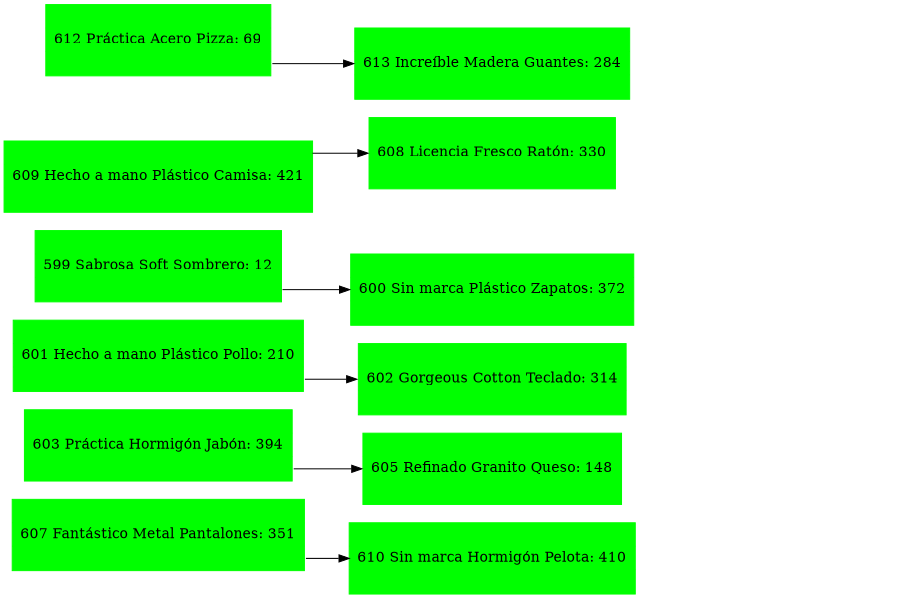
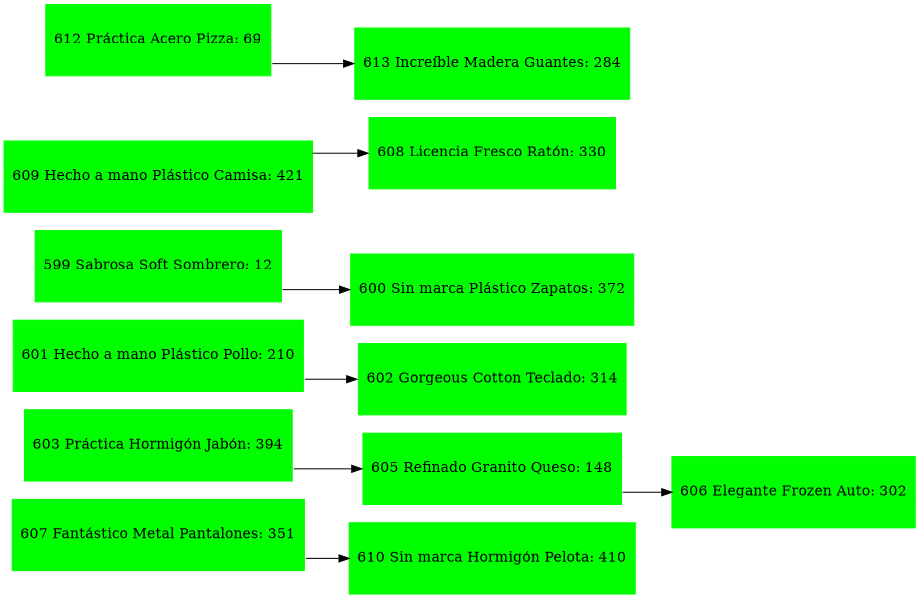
node "606 Elegante Frozen Auto: 302": added
